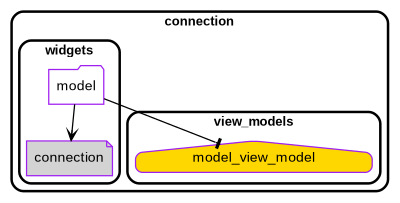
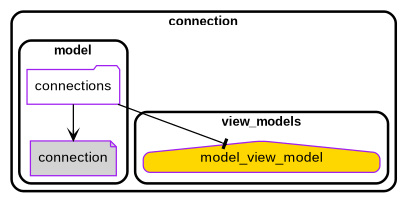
cluster "widgets": label "widgets" -> "model"
node "model": label "model" -> "connections"
